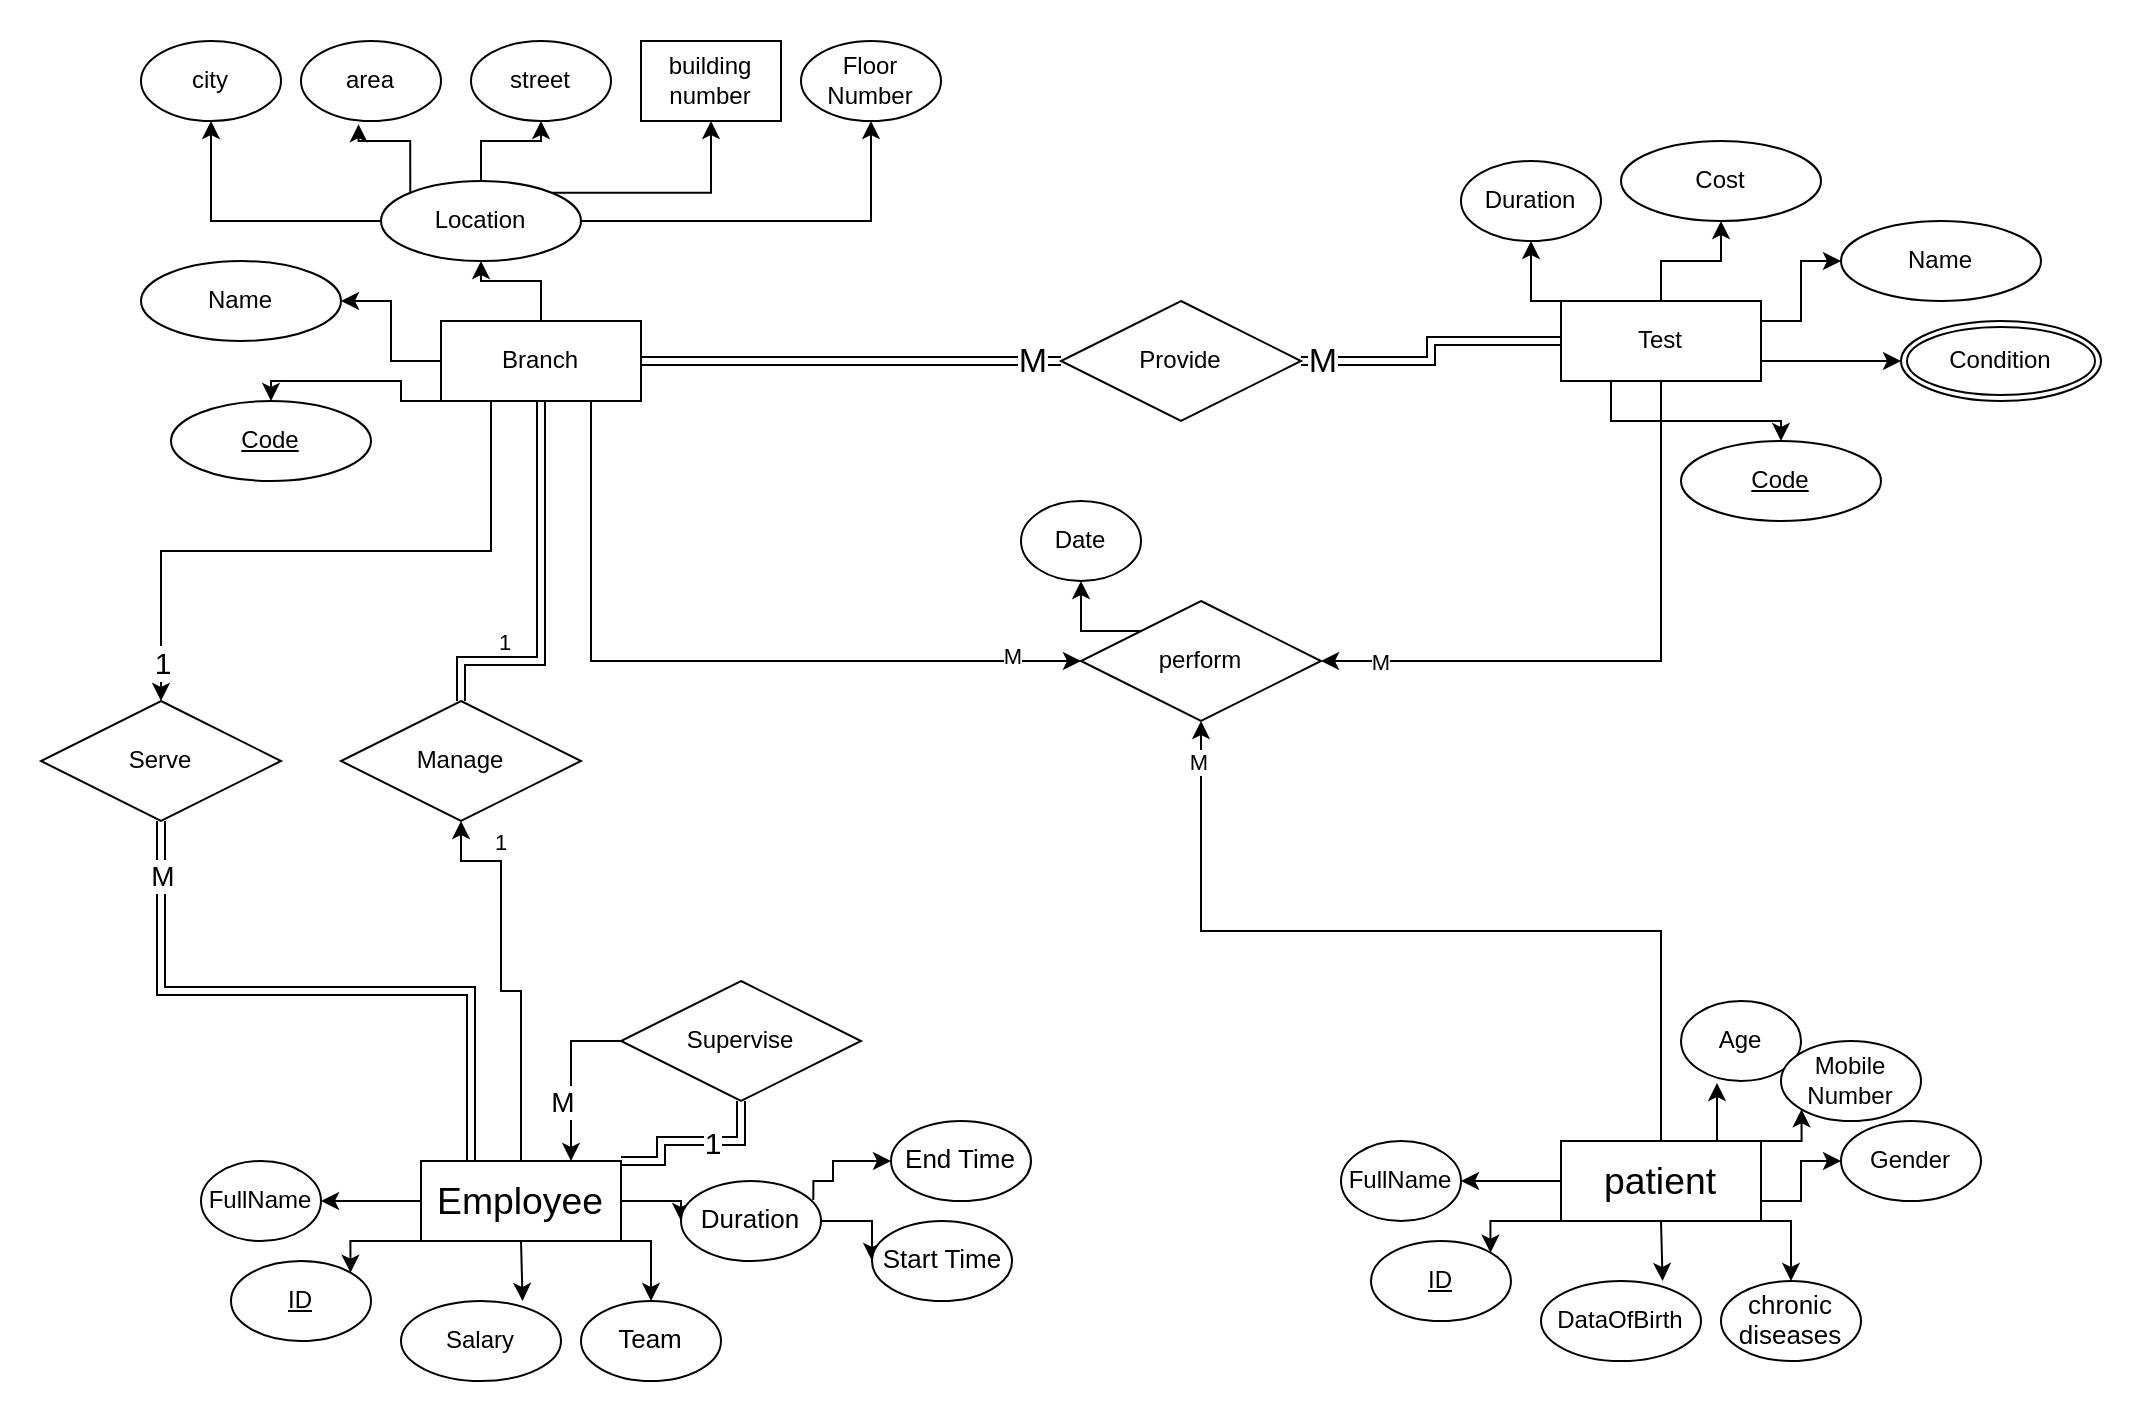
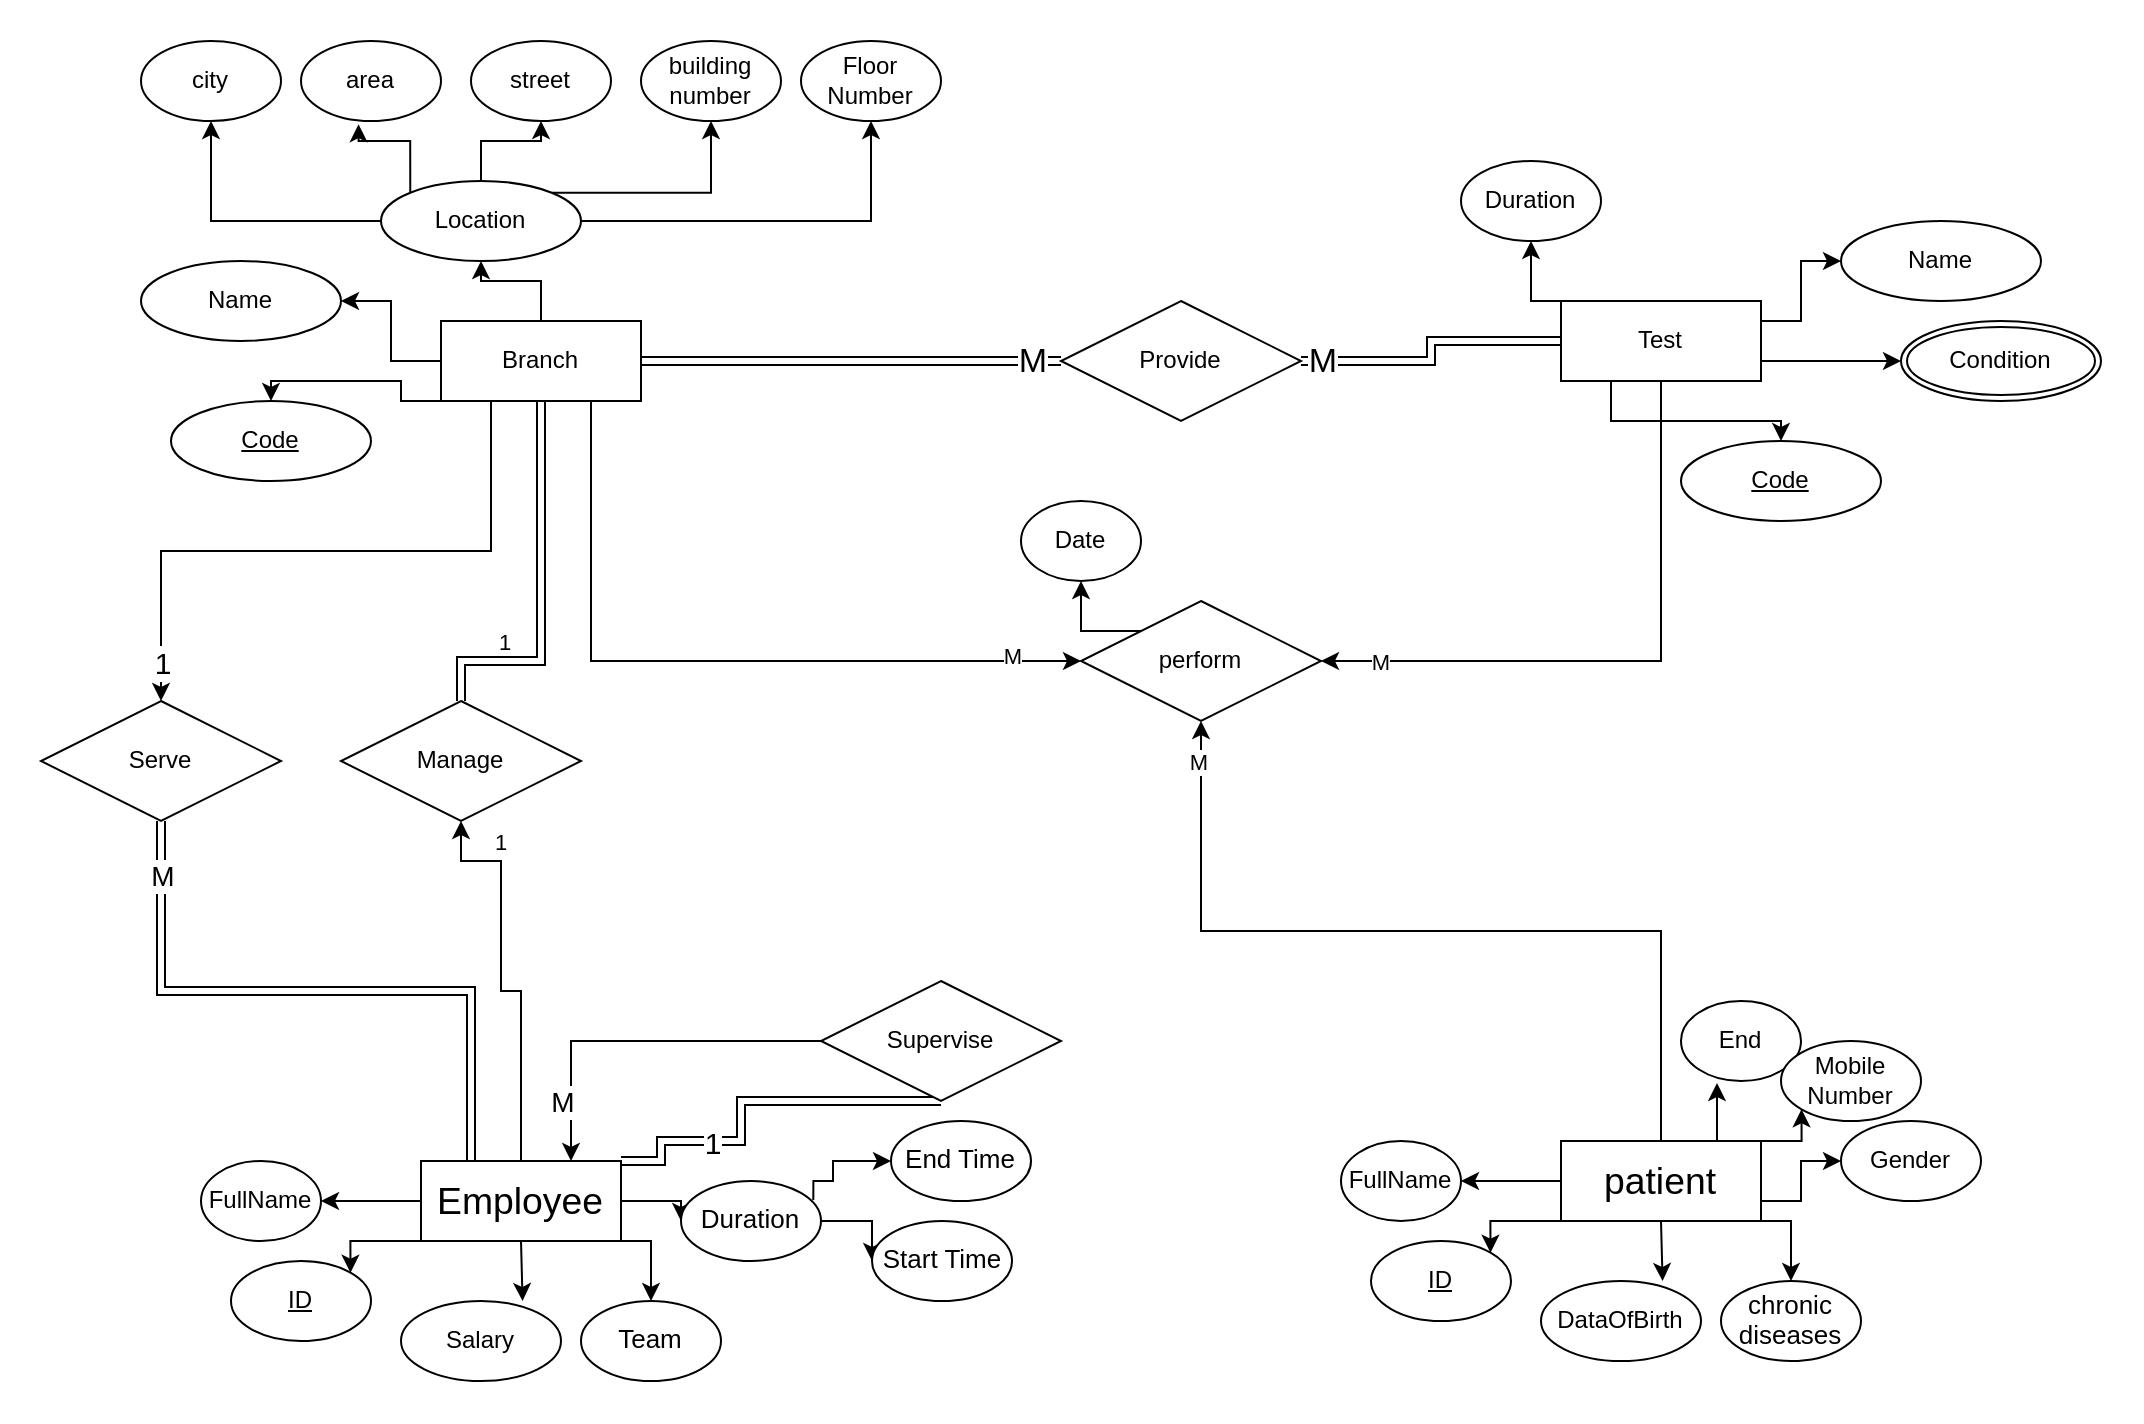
node "building number": shape rectangle -> ellipse
node "Cost": removed
edge "Test" -> "Cost": removed
node "Supervise": moved (741, 1041) -> (941, 1041)
node "Age": label "Age" -> "End"
